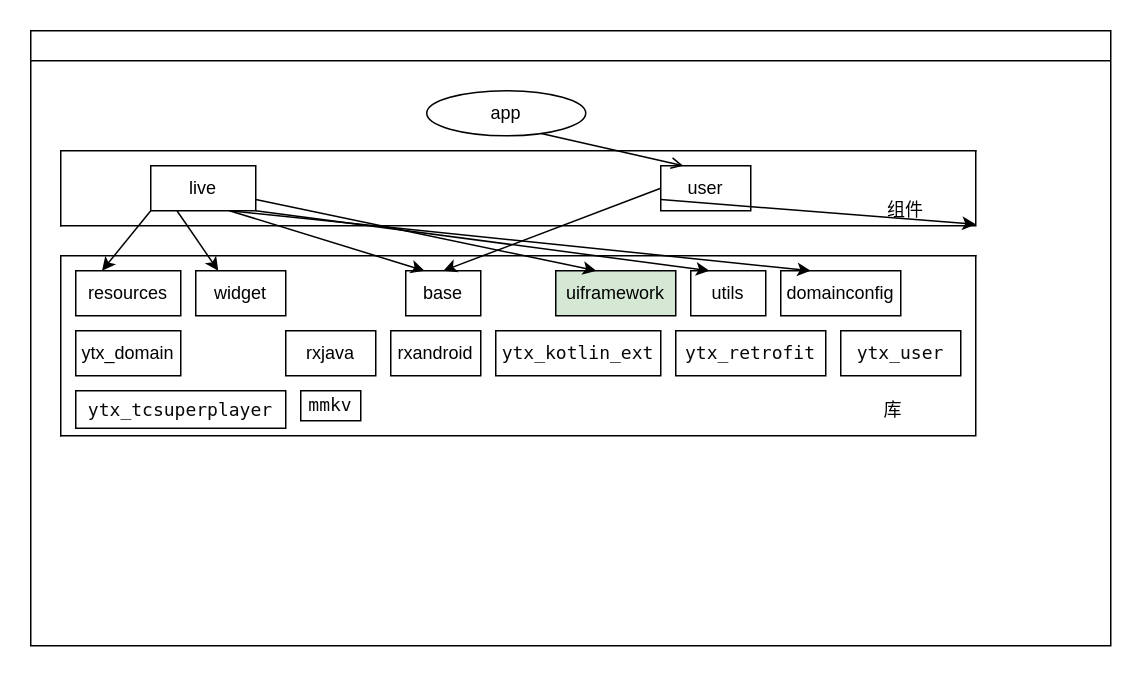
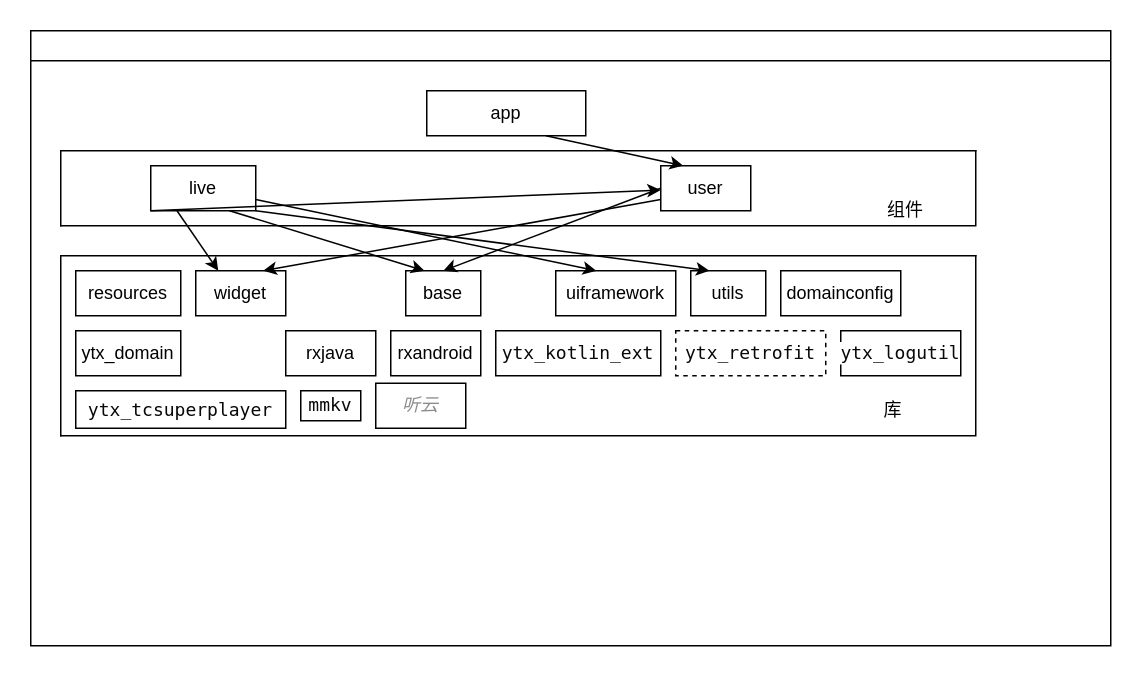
node "app": shape ellipse -> rectangle
edge "app" -> "user": arrowhead open -> classic
edge "user" -> "组件": now "user" -> "widget"
edge "live" -> "resources": now "live" -> "user"
edge "live" -> "domainconfig": removed
node "uiframework": fillcolor #d5e8d4 -> #ffffff
node "ytx_retrofit": style solid -> dashed
node "ytx_user": label "ytx_user" -> "ytx_logutil"
node "听云": added
